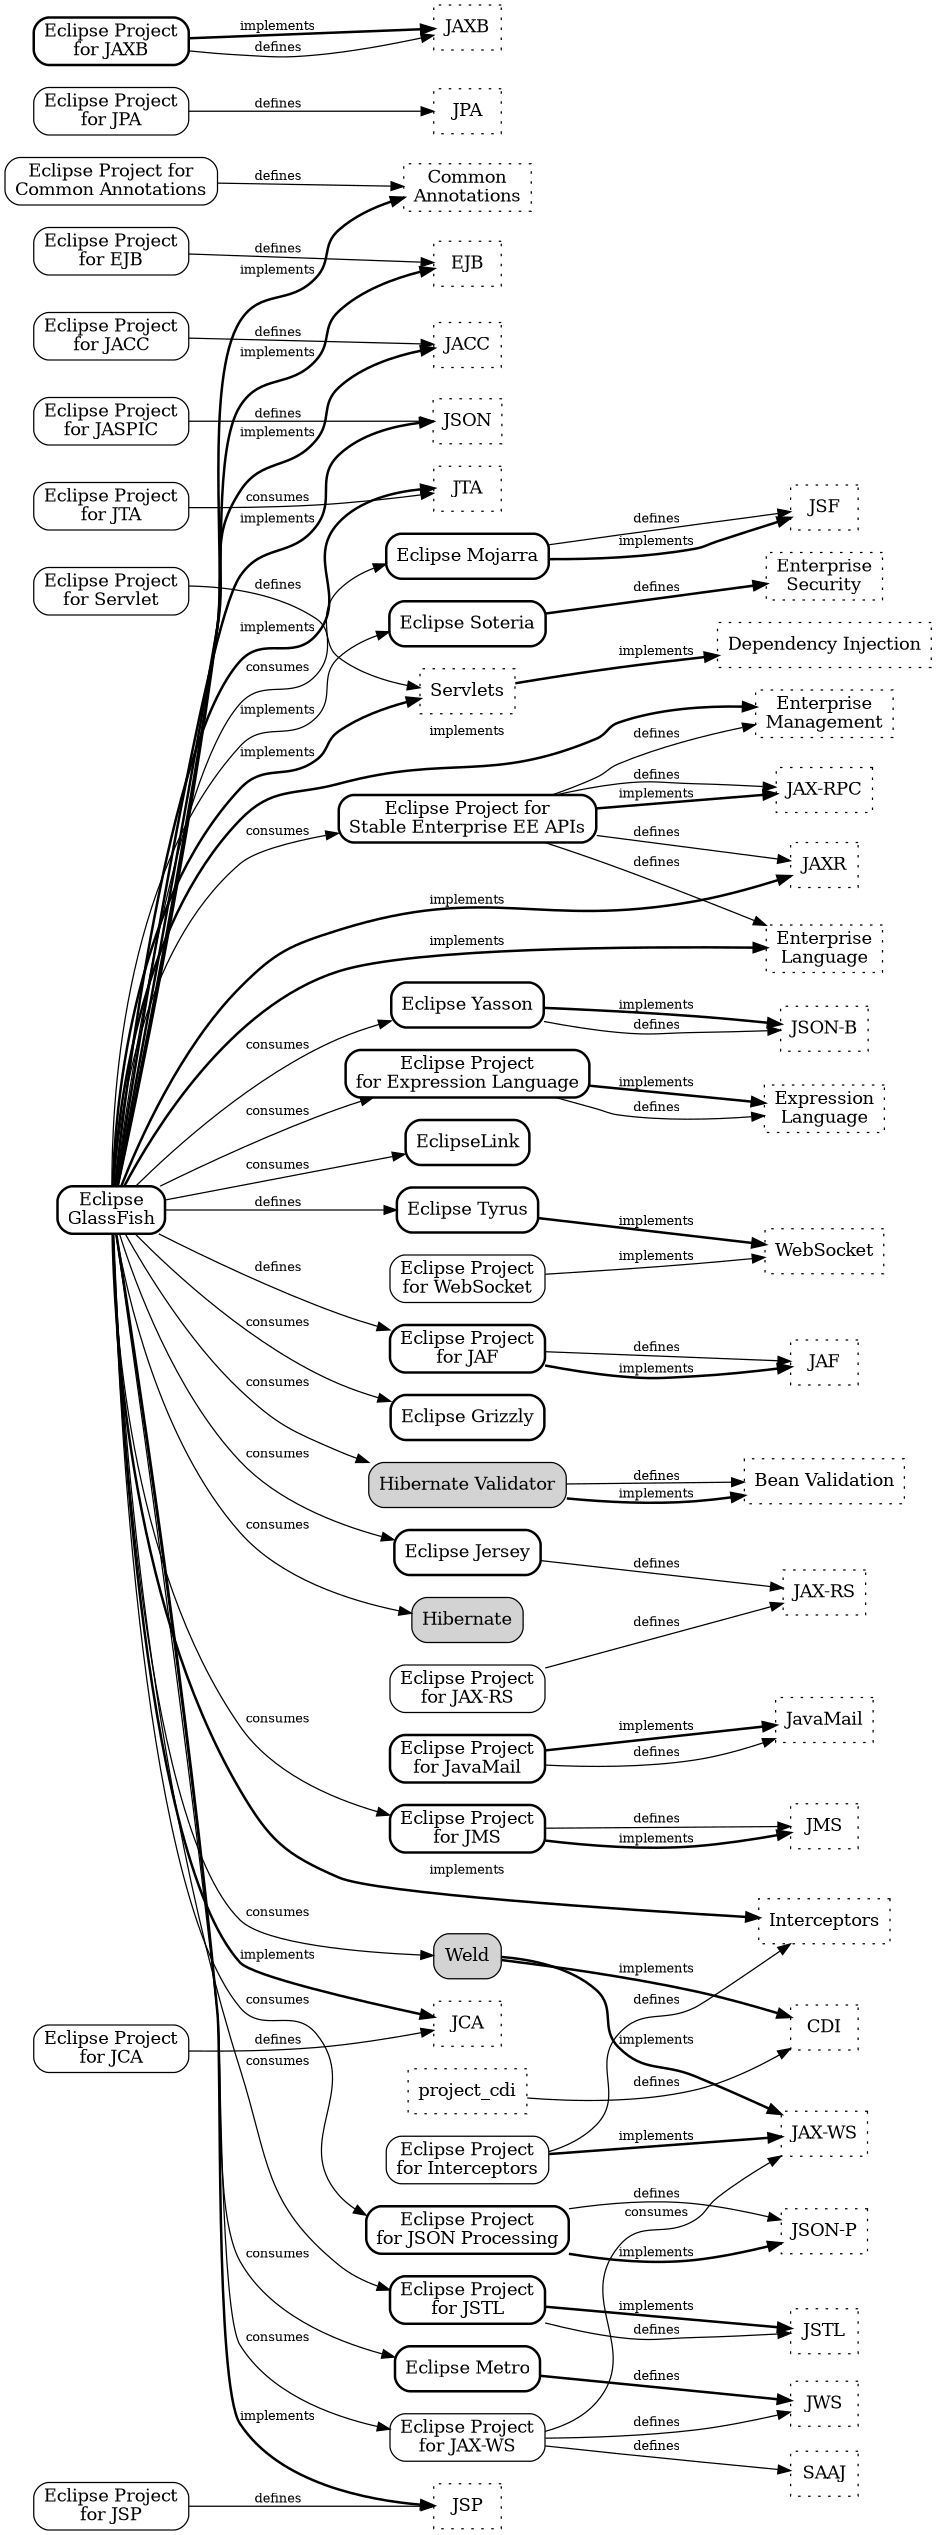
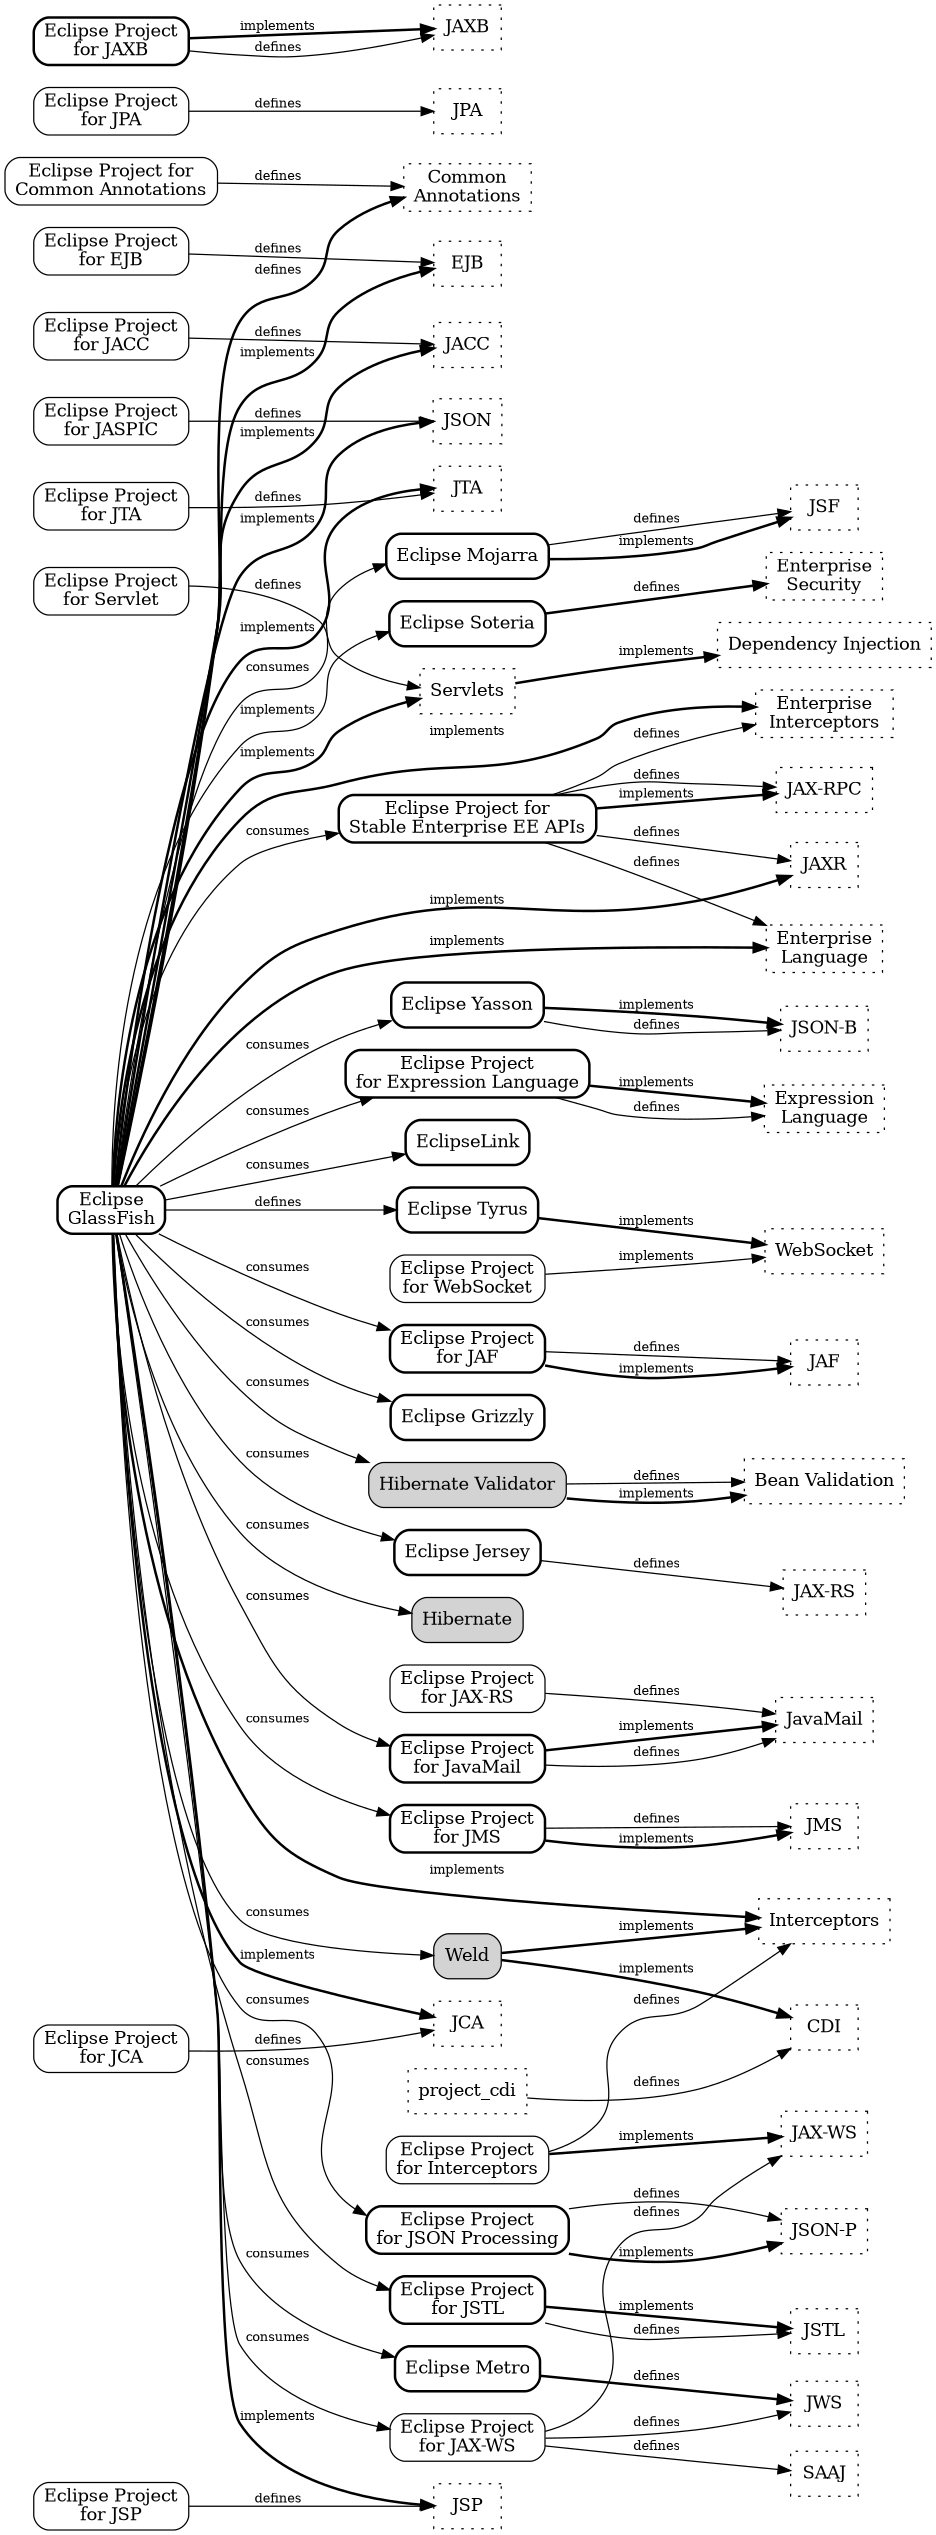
edge "Eclipse GlassFish" -> "Common Annotations": label "implements" -> "defines"
edge "Eclipse Project for JTA" -> "JTA": label "consumes" -> "defines"
node "Enterprise Management": label "Enterprise Management" -> "Enterprise Interceptors"
edge "Eclipse GlassFish" -> "Eclipse Project for JAF": label "defines" -> "consumes"
edge "Eclipse GlassFish" -> "Eclipse Project for JavaMail": added, label "consumes"
edge "Eclipse Project for JAX-RS" -> "JAX-RS": now "Eclipse Project for JAX-RS" -> "JavaMail"
edge "Weld" -> "JAX-WS": now "Weld" -> "Interceptors"
edge "Eclipse Project for JAX-WS" -> "JAX-WS": label "consumes" -> "defines"
